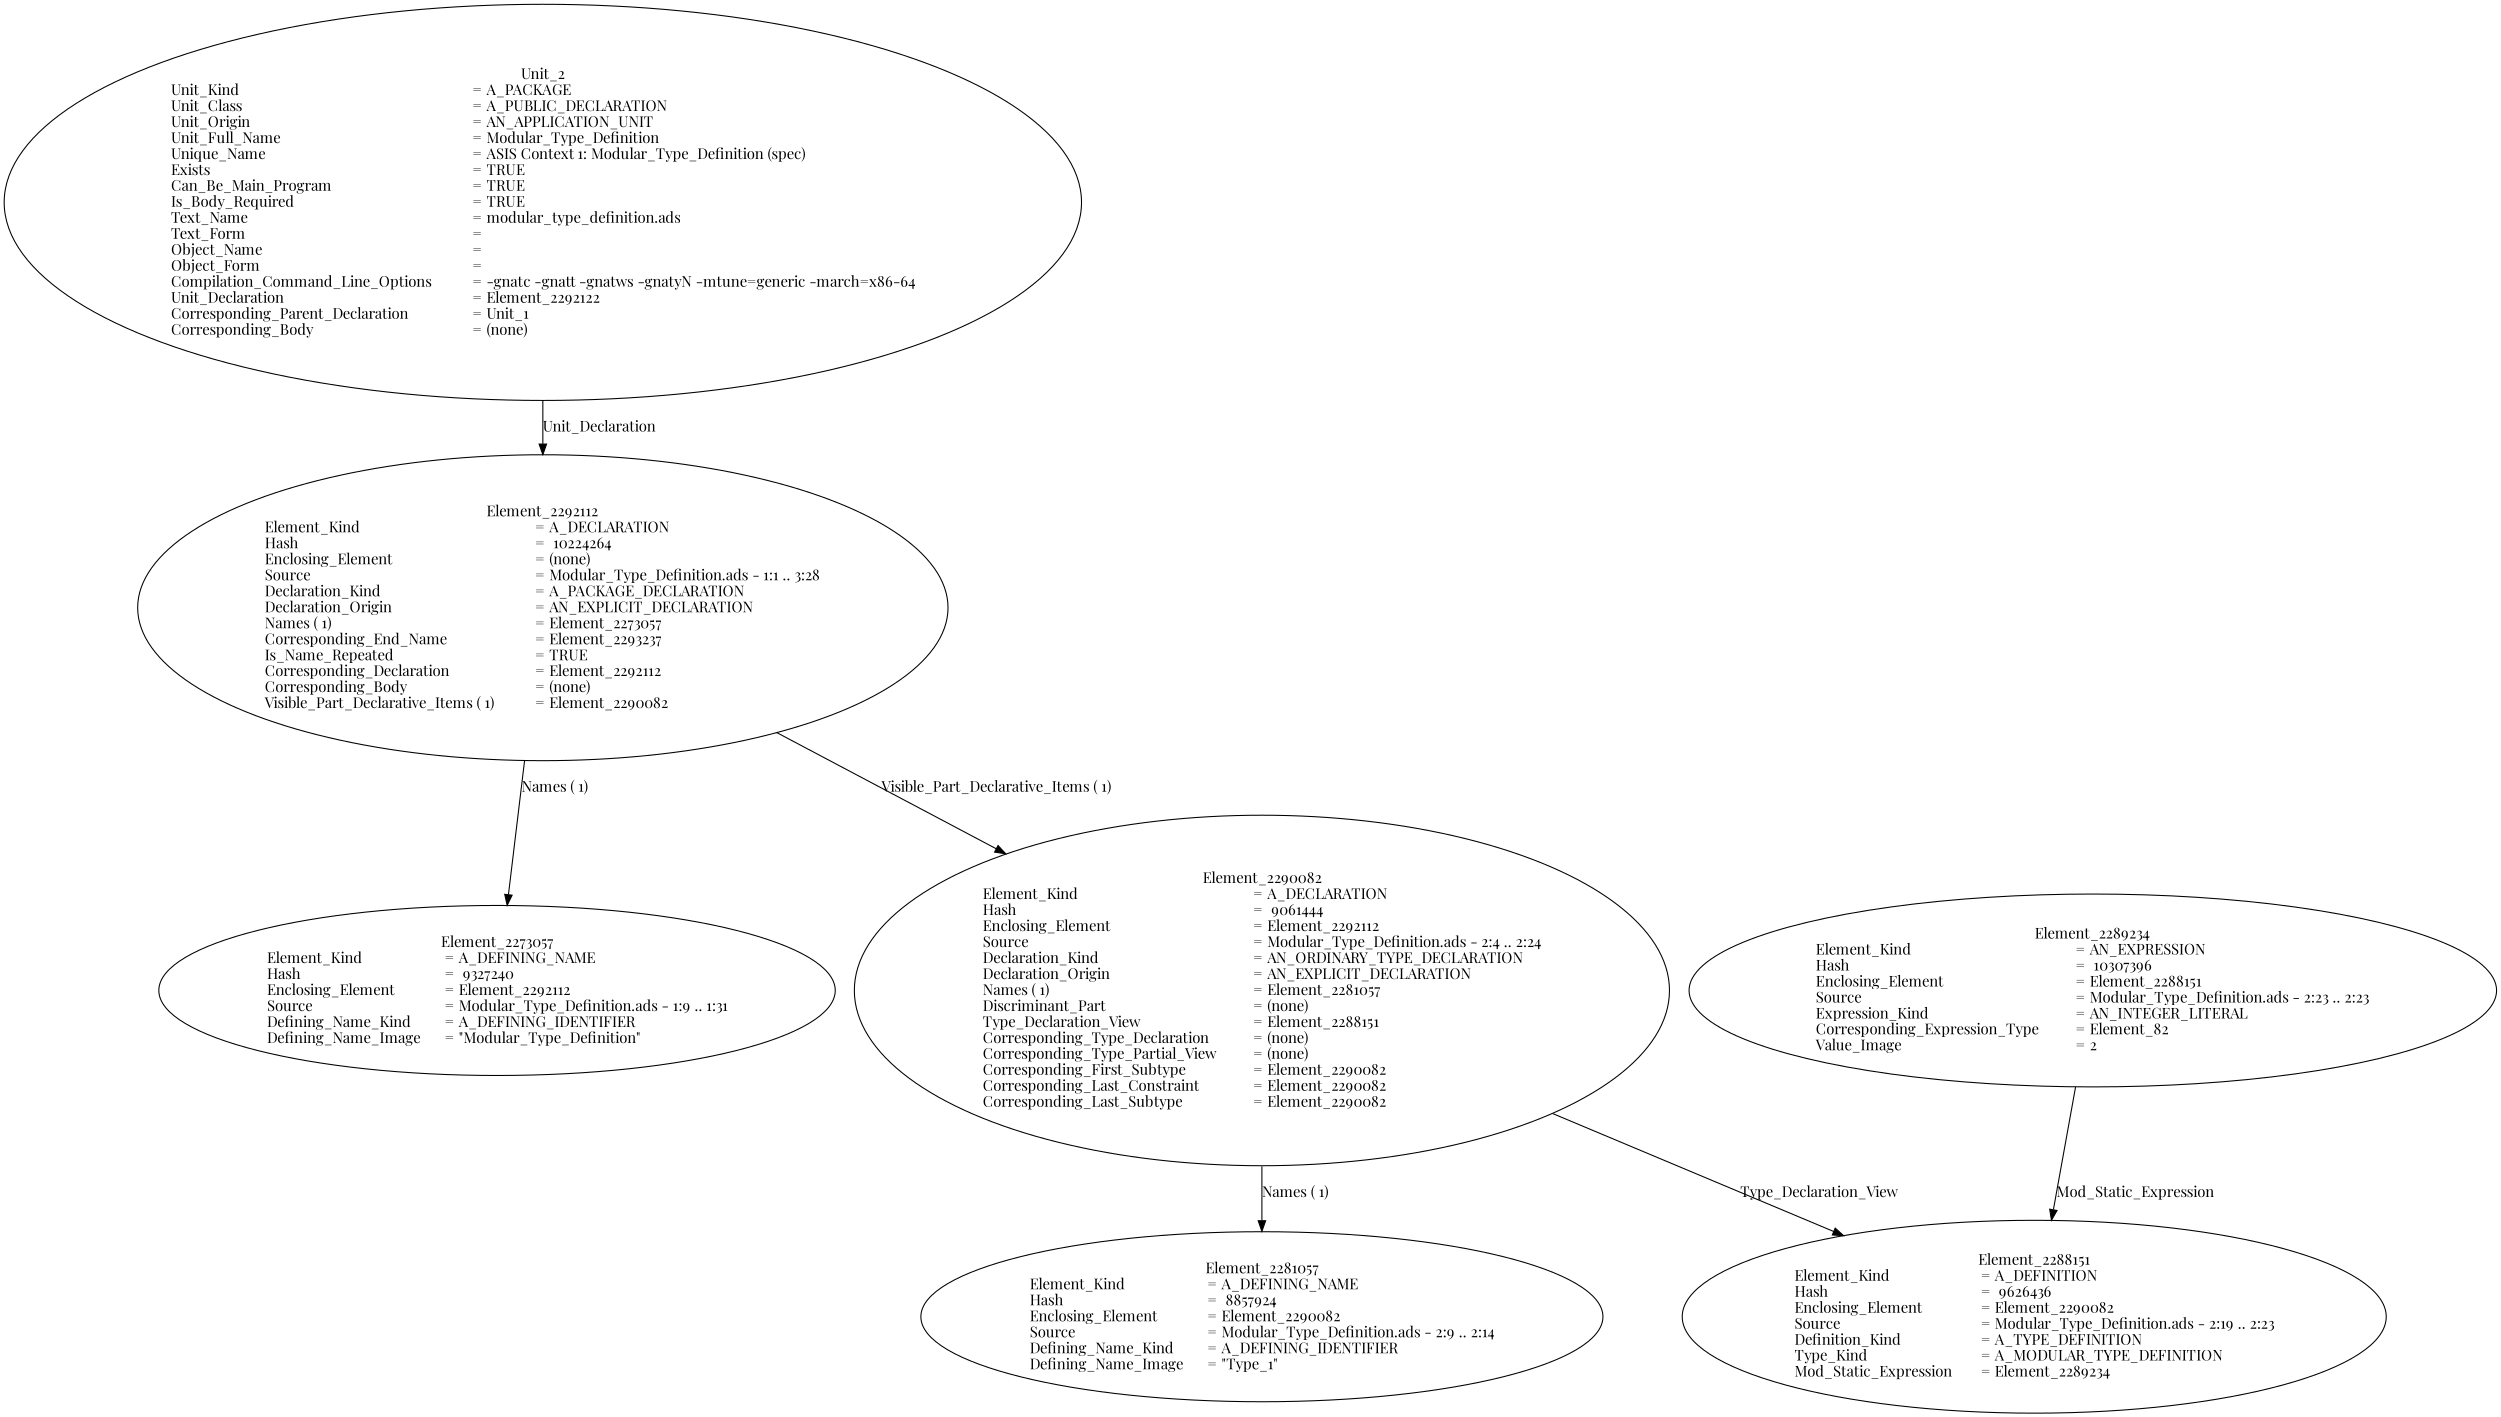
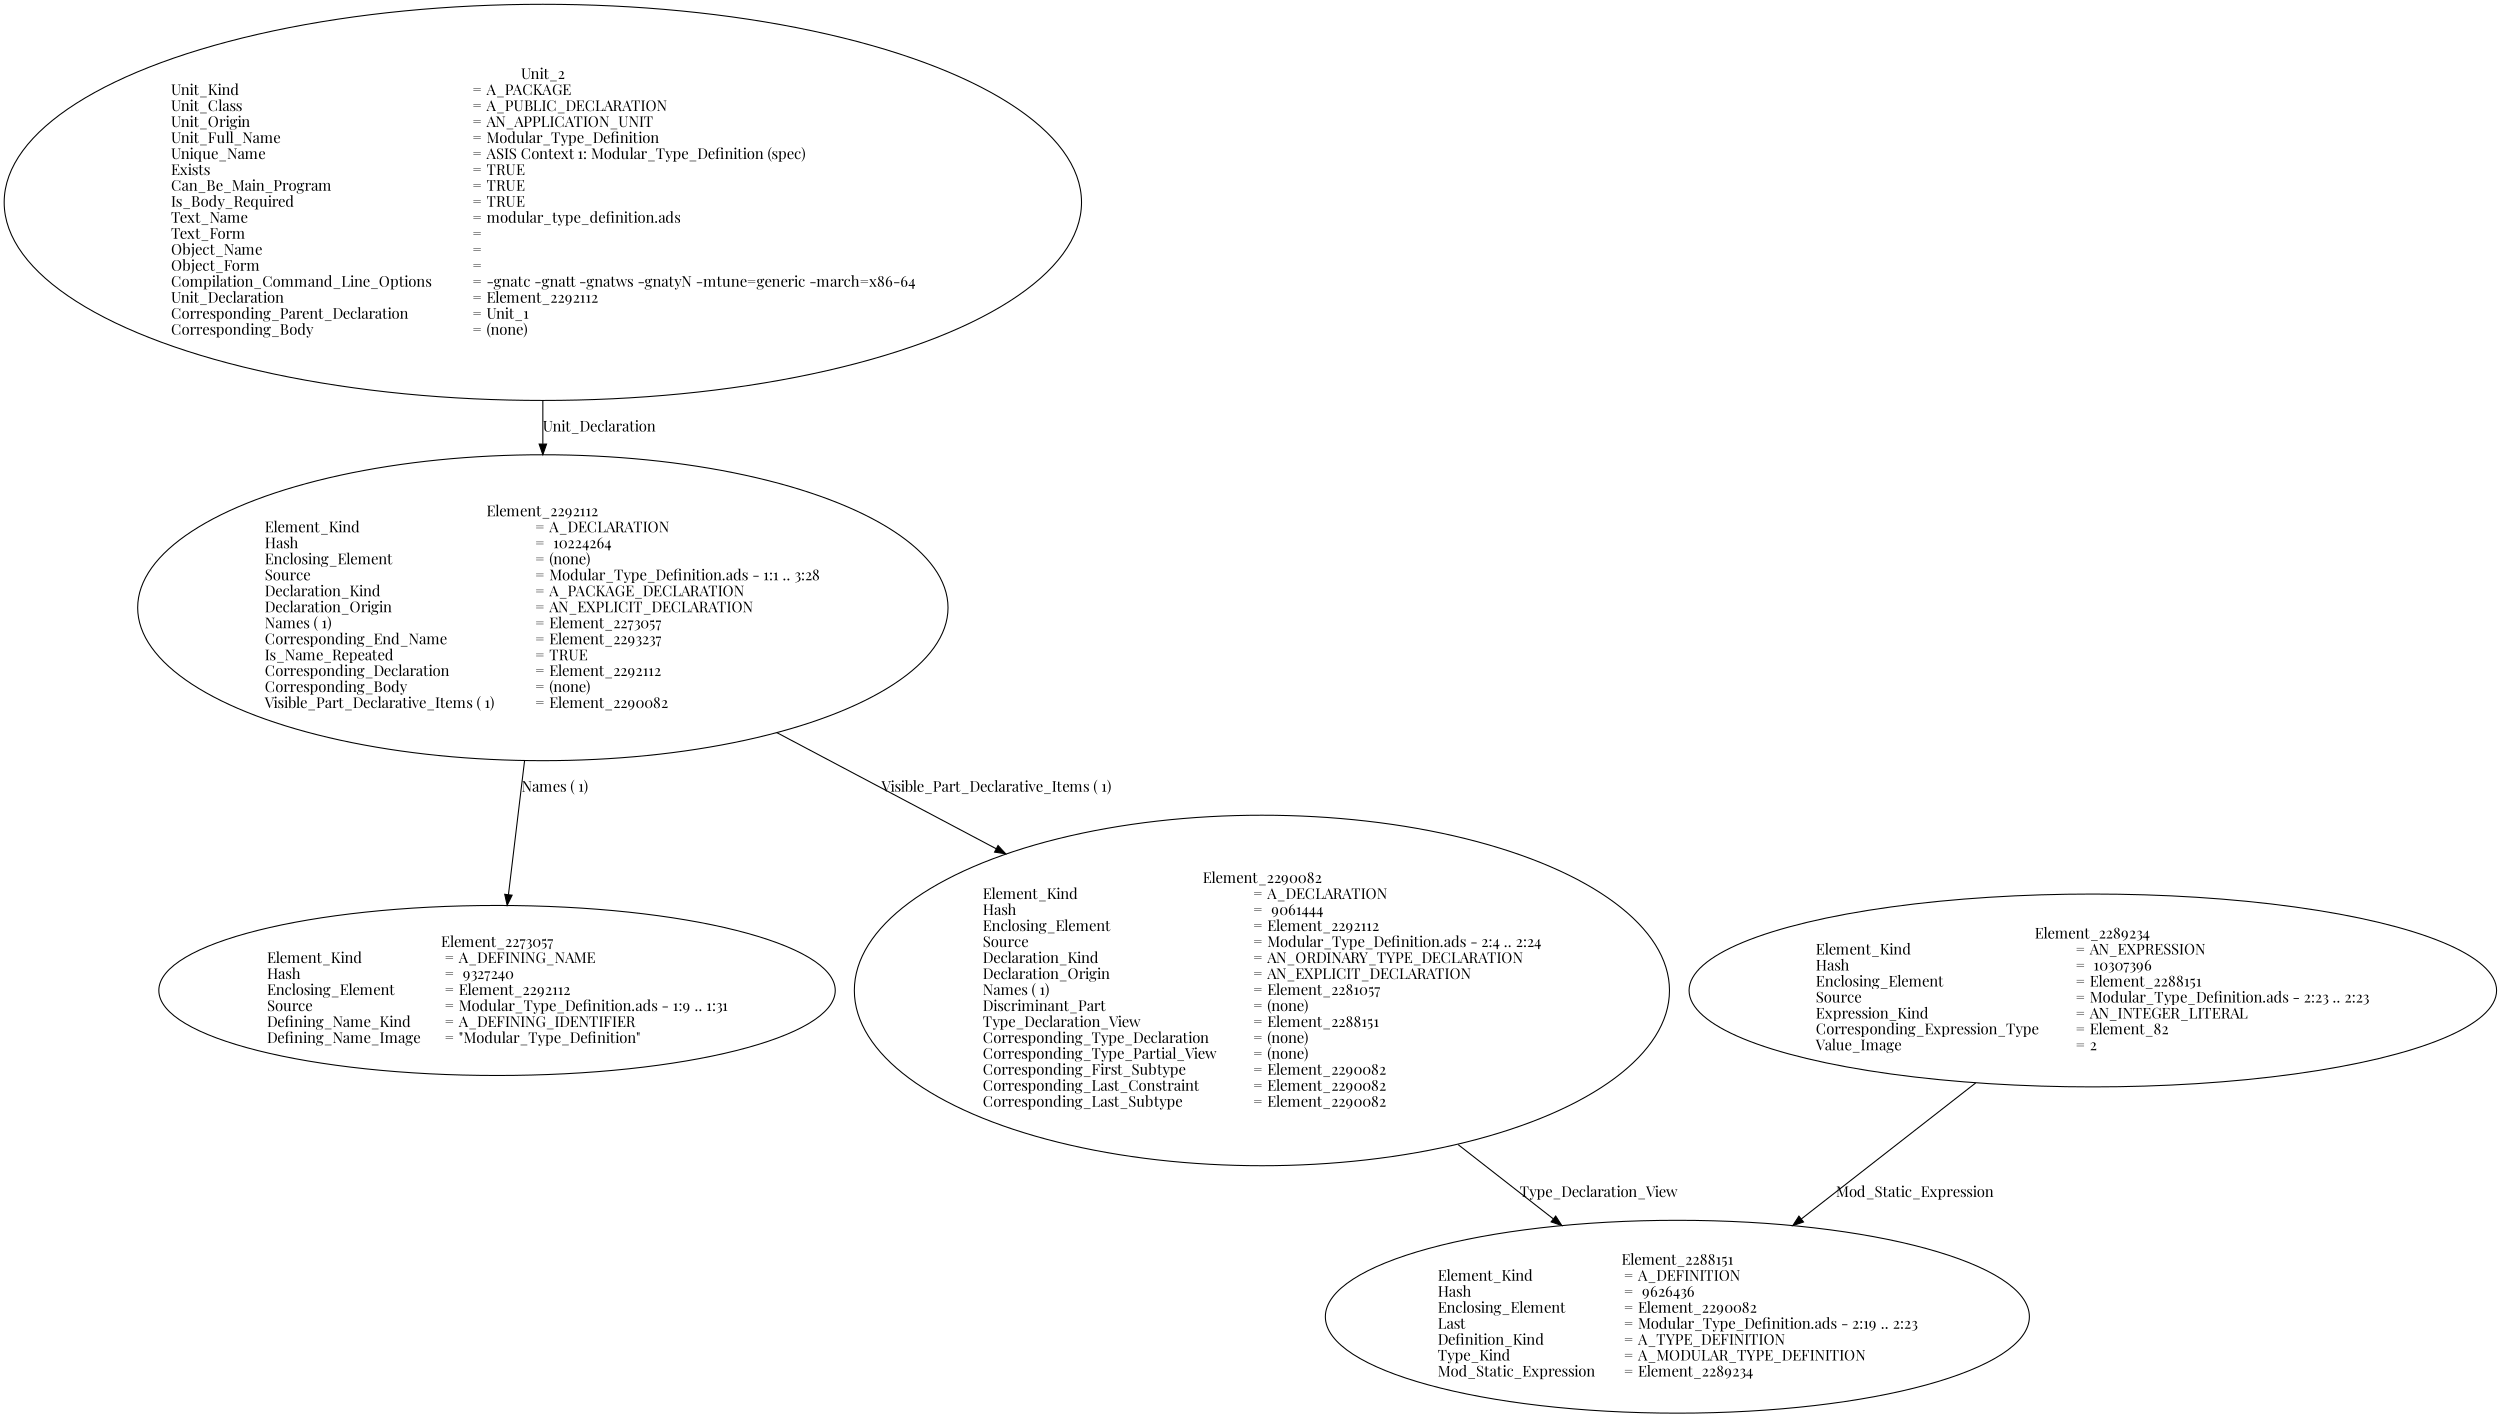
node "Unit_2": text "Element_2292122" -> "Element_2292112"
node "Element_2281057": removed
node "Element_2288151": text "Source" -> "Last"
